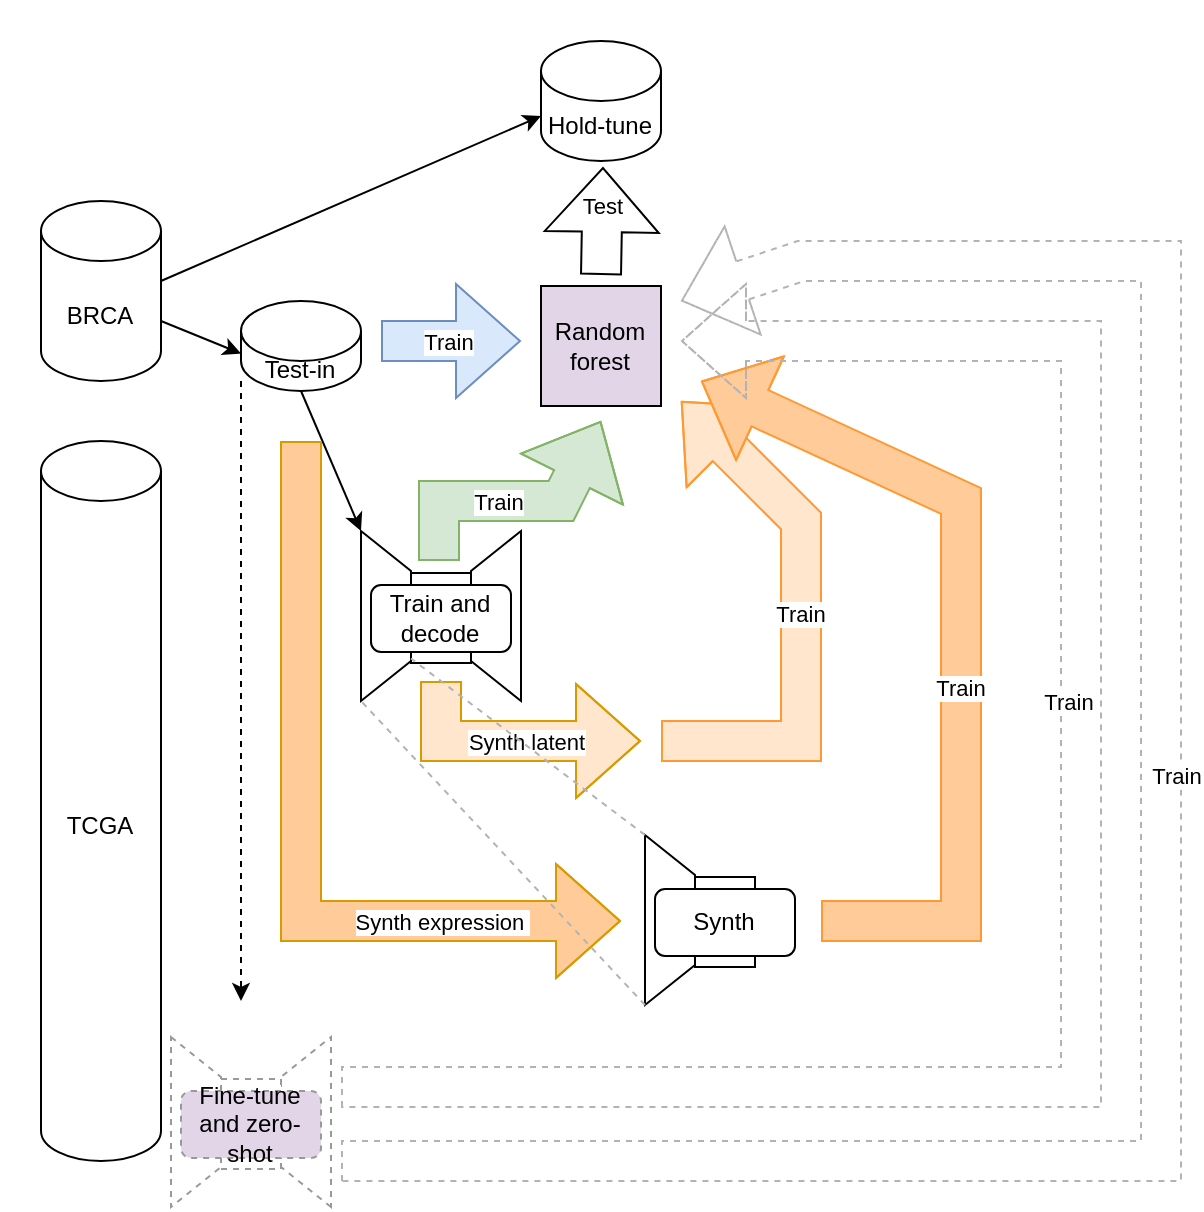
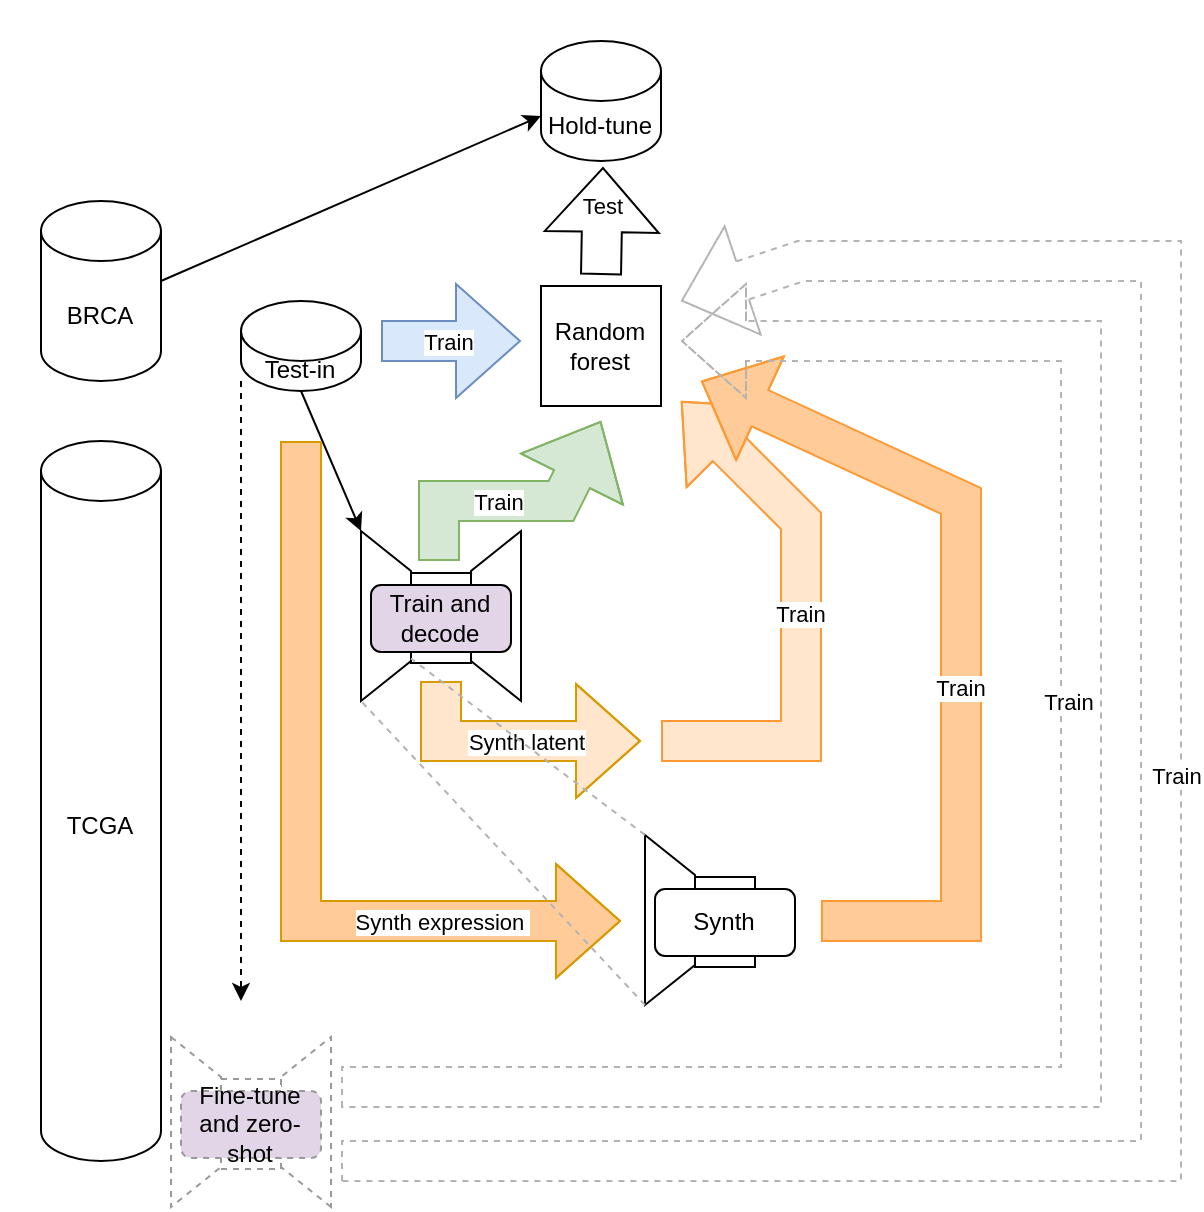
edge "BRCA" -> "Test-in": removed
node "Random forest": fillcolor #e1d5e7 -> #ffffff
node "Train and decode": fillcolor #ffffff -> #e1d5e7
